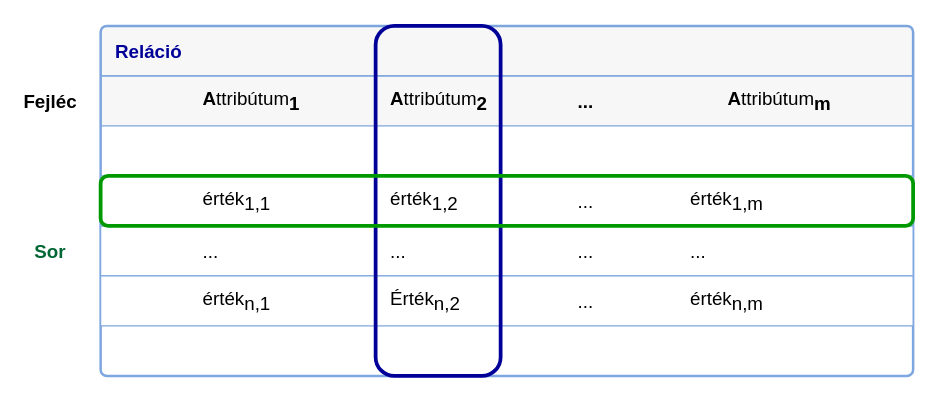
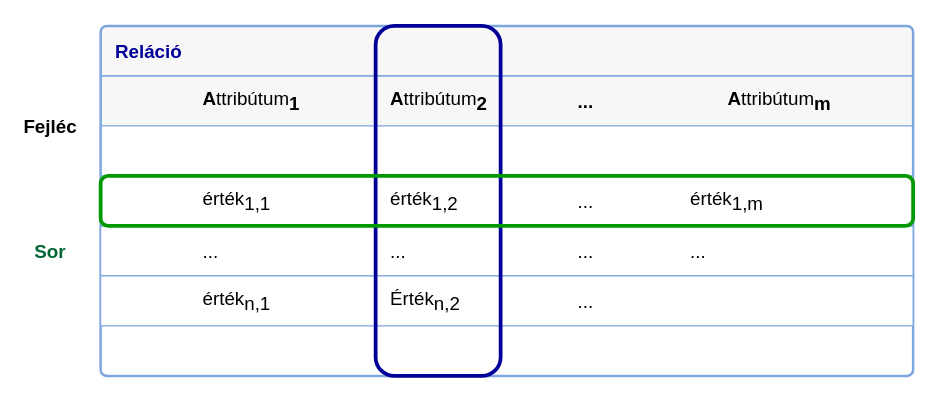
node "Fejléc": moved (51, 101) -> (51, 126)
node "értékn,m": removed
